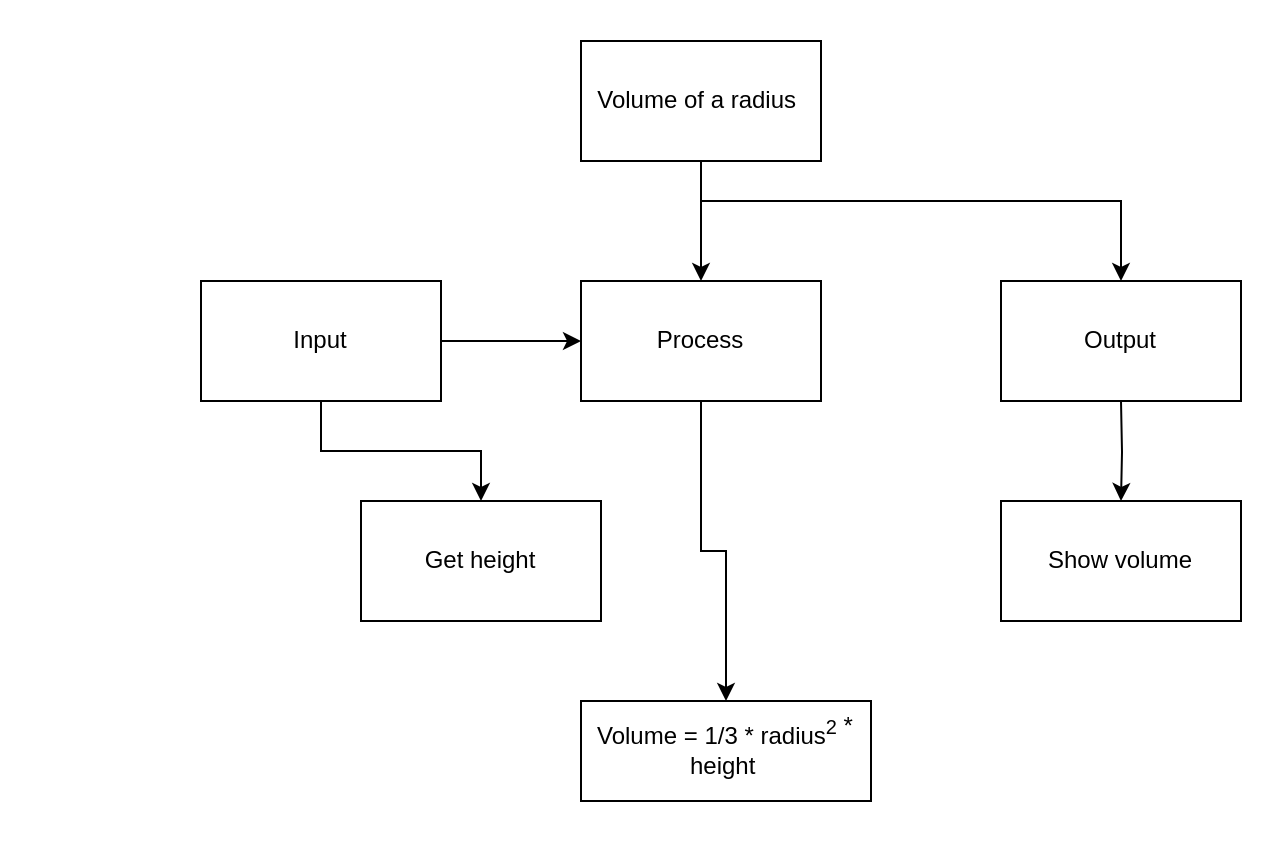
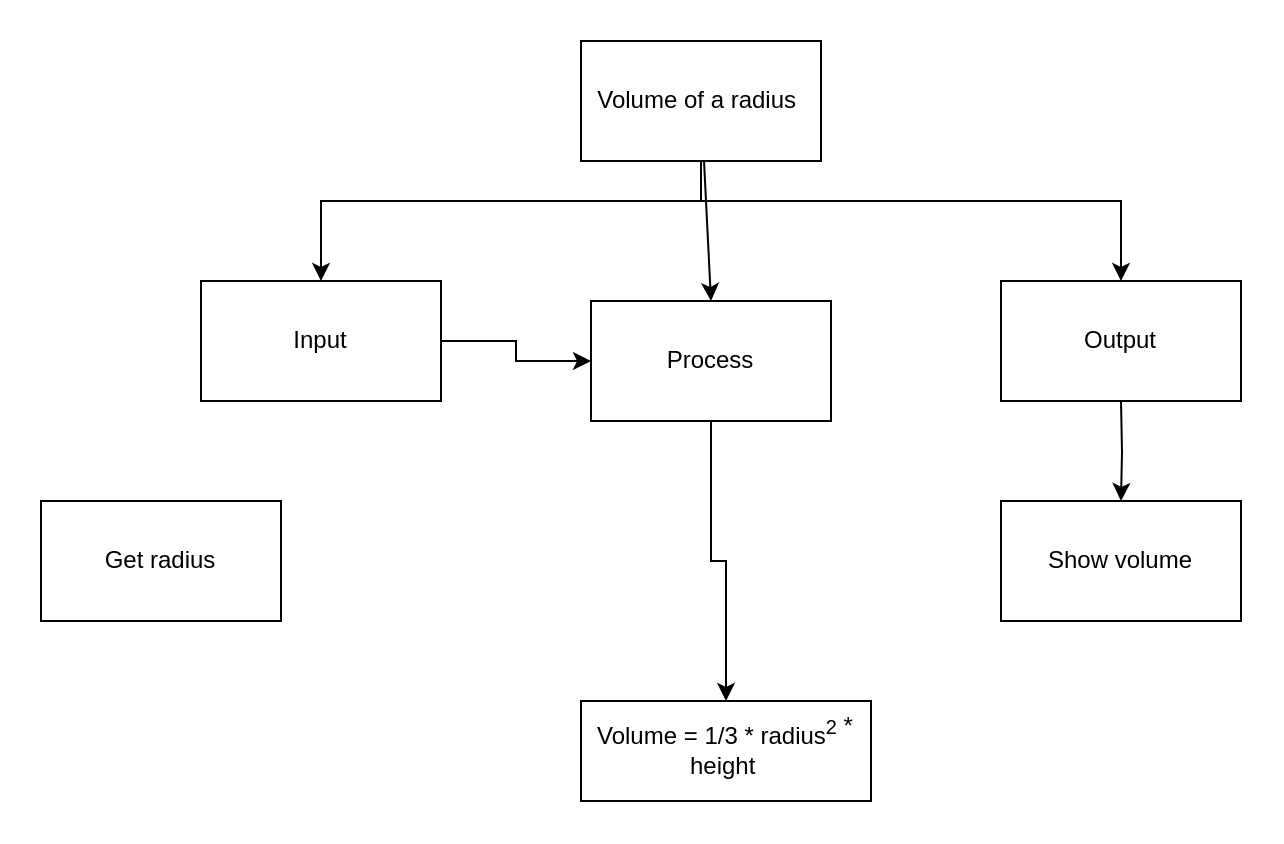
edge "Volume of a radius" -> "Input": added
node "Process": moved (701, 341) -> (711, 361)
edge "Input" -> "Get height": removed
node "Get radius": added
node "Get height": removed
